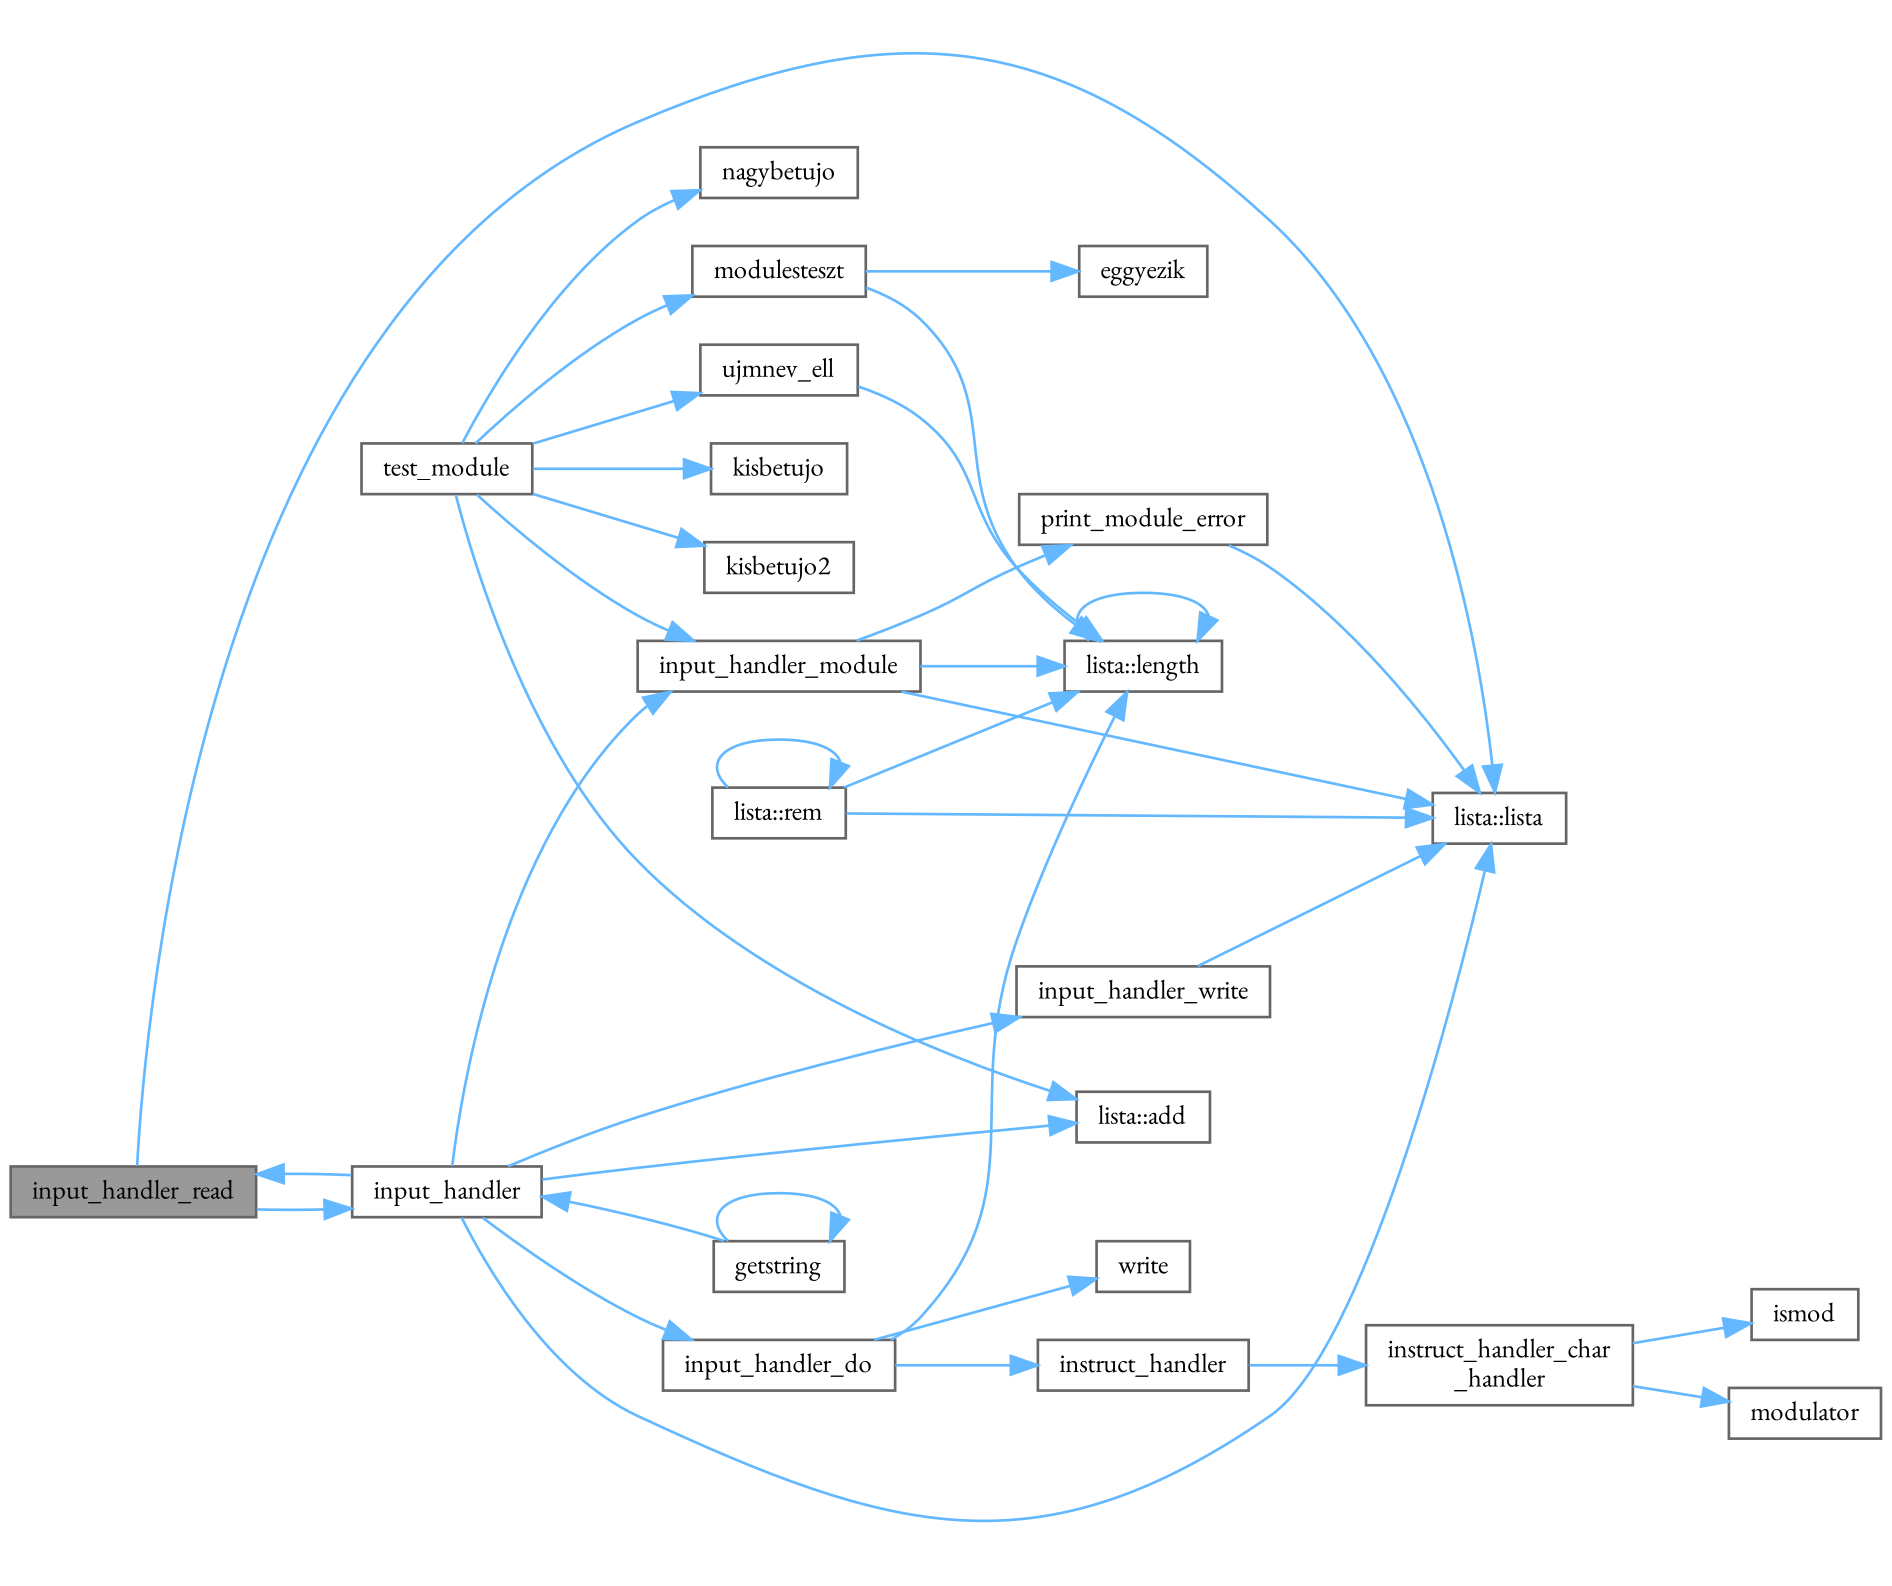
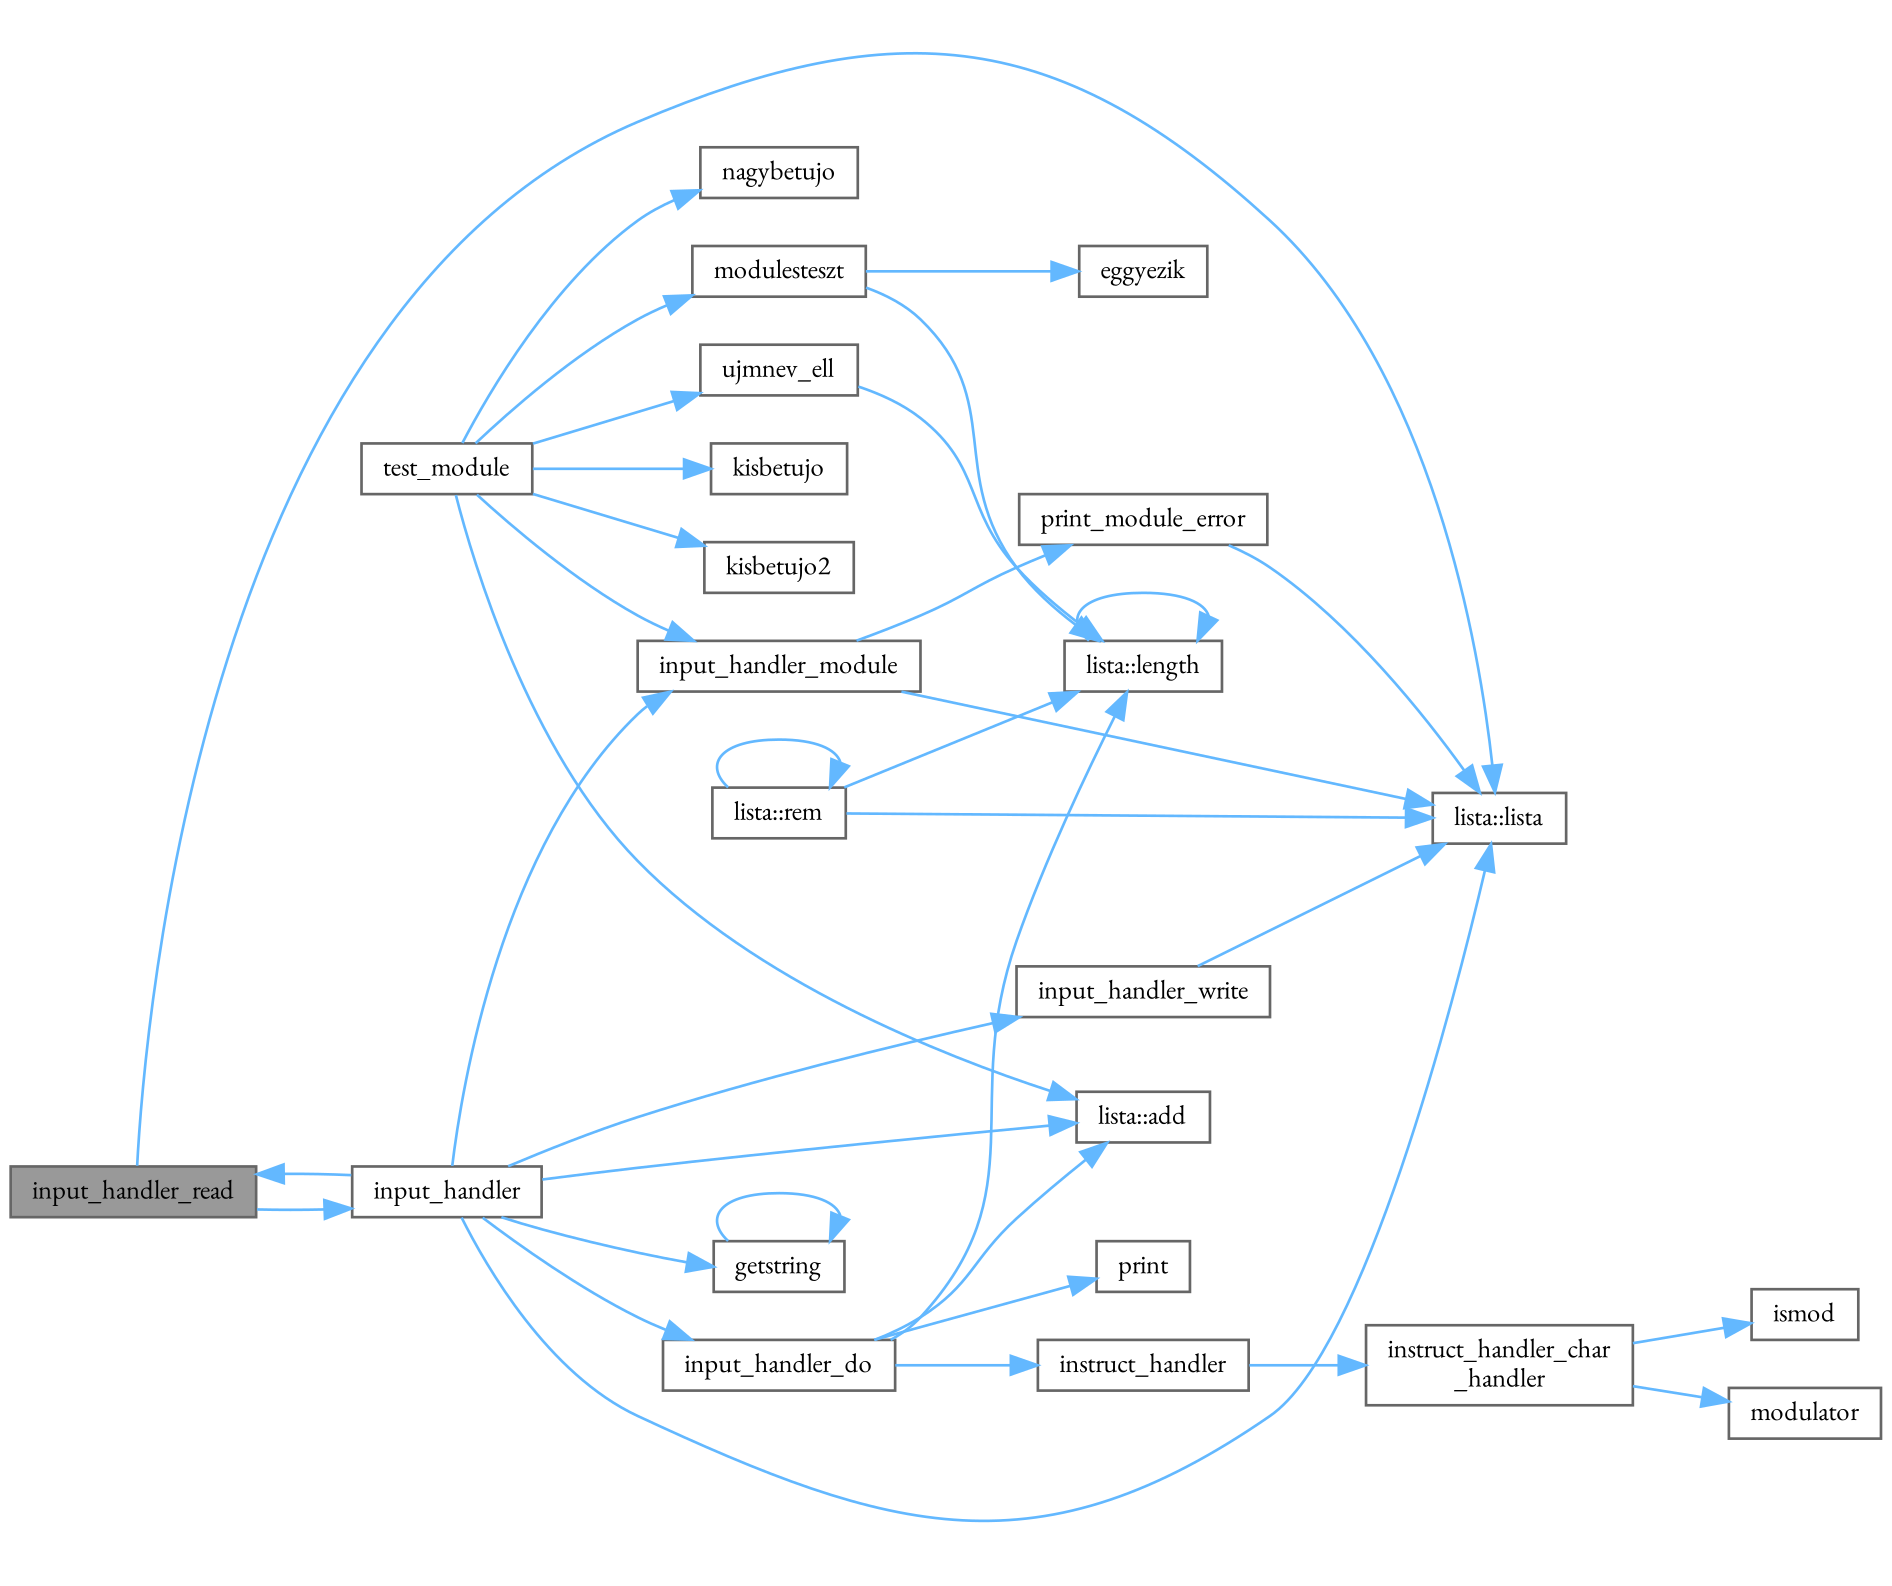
edge "input_handler_module" -> "lista::length": removed
edge "getstring" -> "input_handler": reversed
edge "input_handler_do" -> "lista::add": added
node "write": label "write" -> "print"
